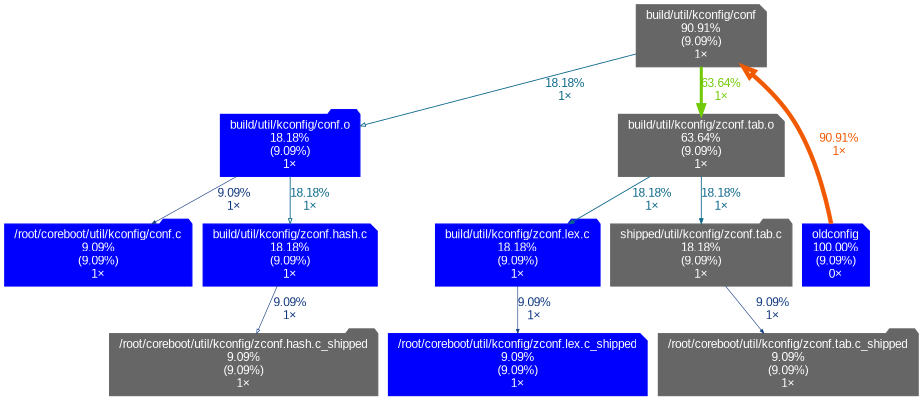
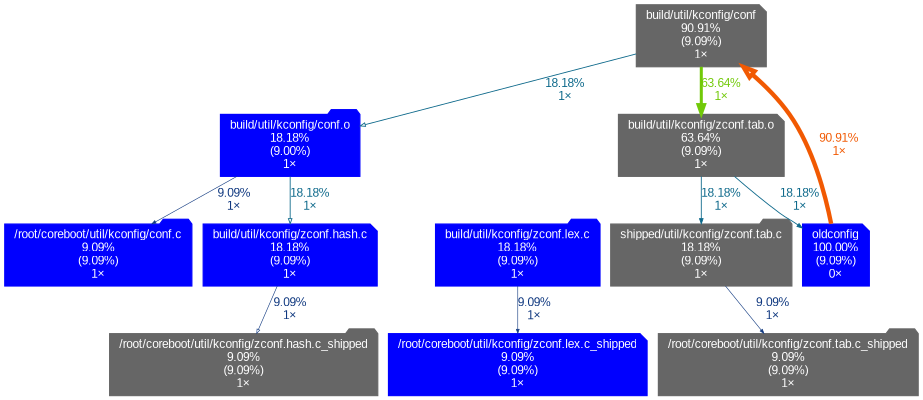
node "build/util/kconfig/conf.o 18.18% (9.09%) 1×": label "build/util/kconfig/conf.o 18.18% (9.09%) 1×" -> "build/util/kconfig/conf.o 18.18% (9.00%) 1×"
edge "build/util/kconfig/zconf.tab.o 63.64% (9.09%) 1×" -> "build/util/kconfig/zconf.lex.c 18.18% (9.09%) 1×": now "build/util/kconfig/zconf.tab.o 63.64% (9.09%) 1×" -> "oldconfig 100.00% (9.09%) 0×"
